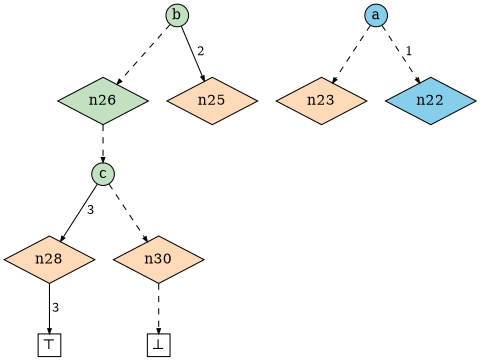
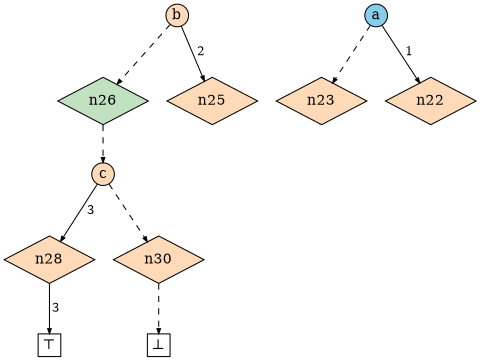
node "b": fillcolor #c1e1c1 -> peachpuff
edge "a" -> "n22": style dashed -> solid
node "n22": fillcolor skyblue -> peachpuff
node "c": fillcolor #c1e1c1 -> peachpuff
